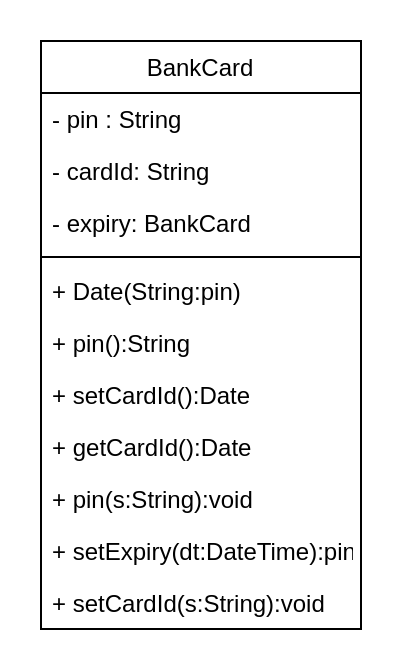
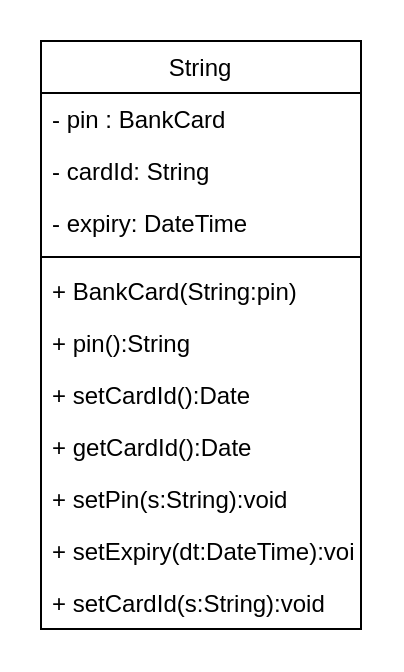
node "BankCard": label "BankCard" -> "String"
node "- pin : String": label "- pin : String" -> "- pin : BankCard"
node "- expiry: BankCard": label "- expiry: BankCard" -> "- expiry: DateTime"
node "+ Date(String:pin)": label "+ Date(String:pin)" -> "+ BankCard(String:pin)"
node "+ pin(s:String):void": label "+ pin(s:String):void" -> "+ setPin(s:String):void"
node "+ setExpiry(dt:DateTime):pin": label "+ setExpiry(dt:DateTime):pin" -> "+ setExpiry(dt:DateTime):void"
